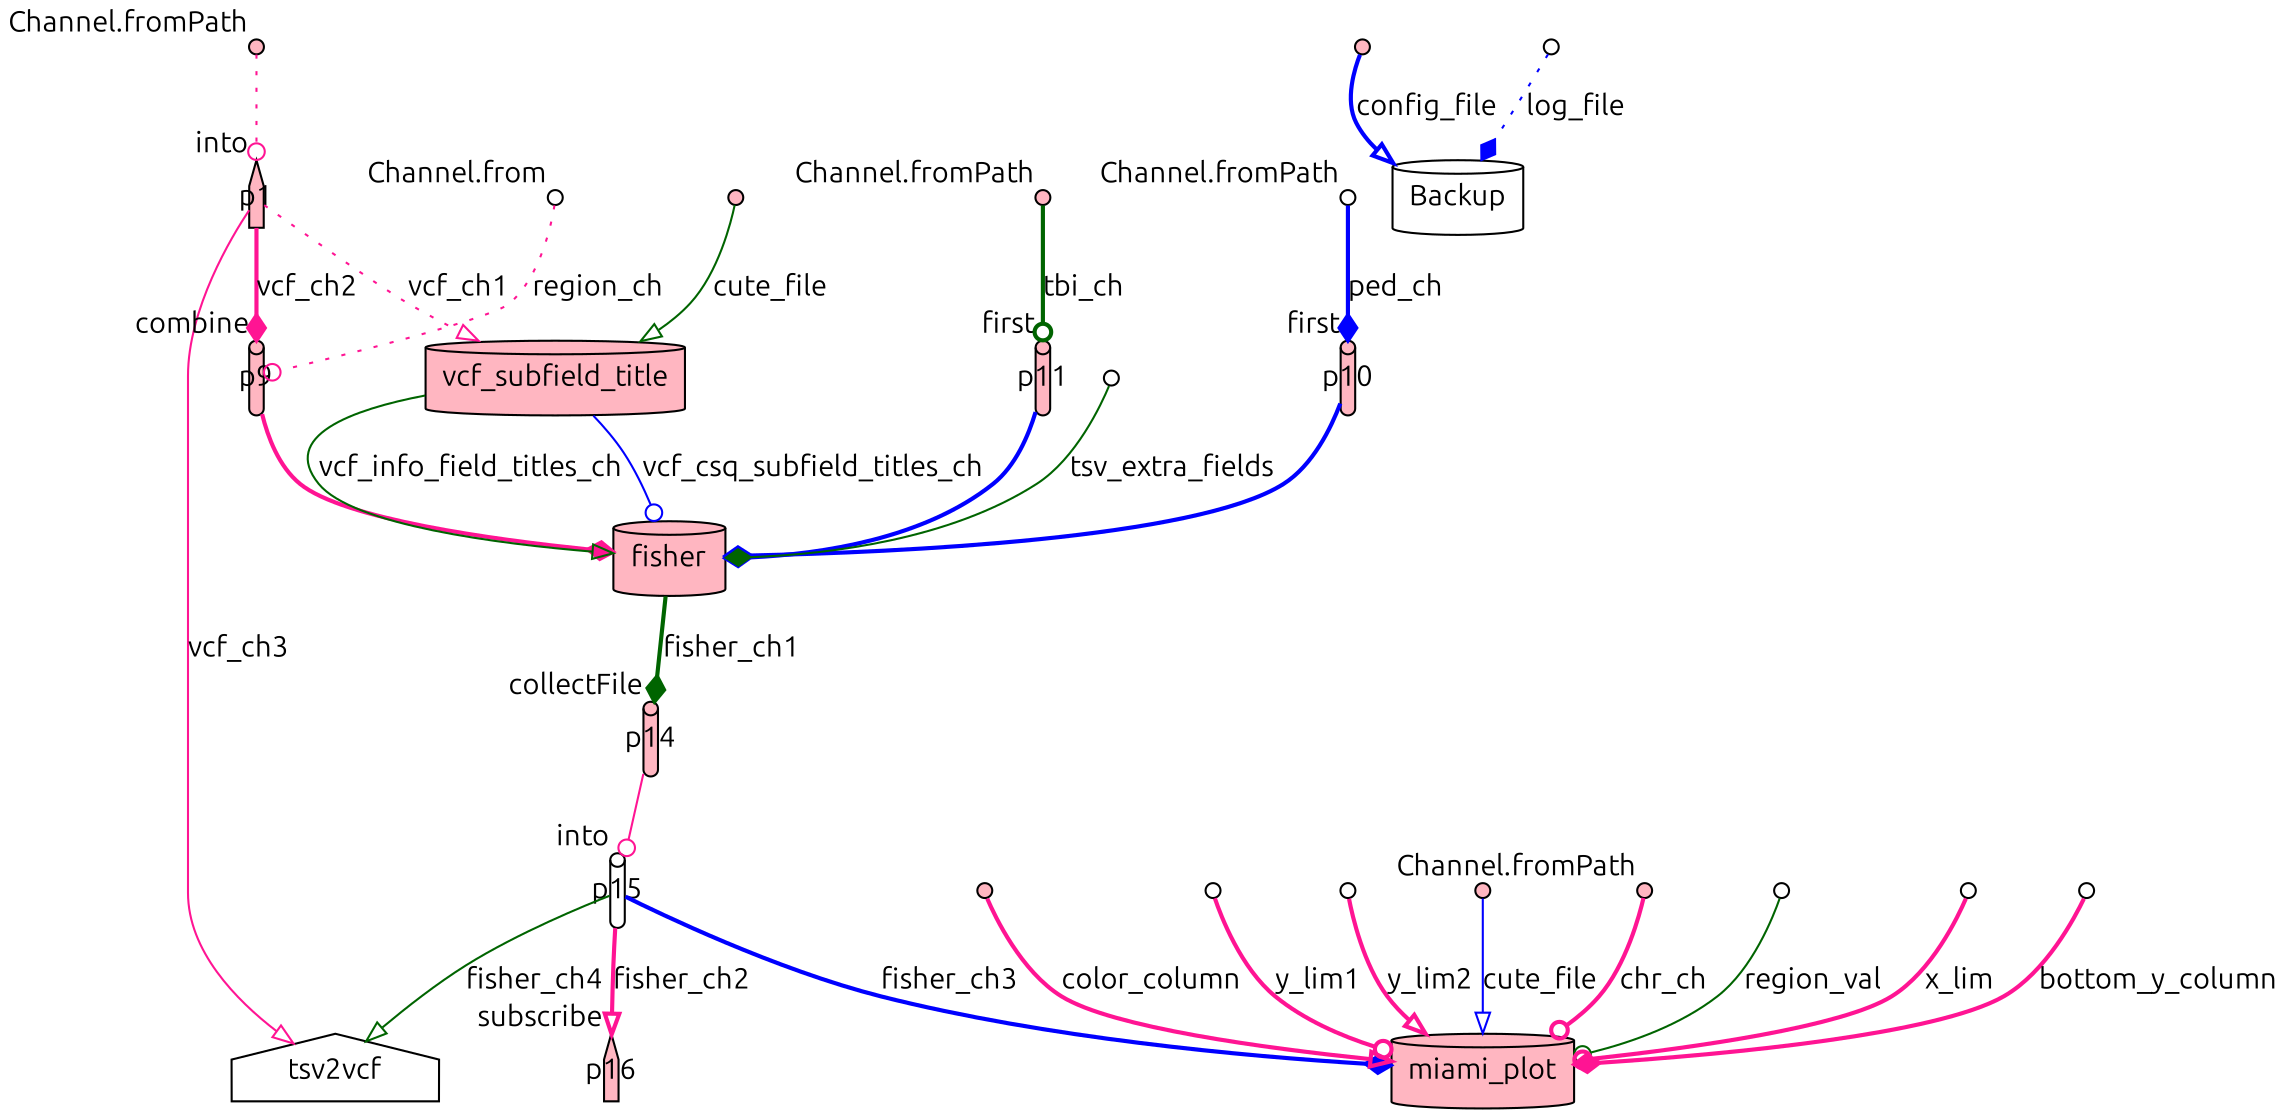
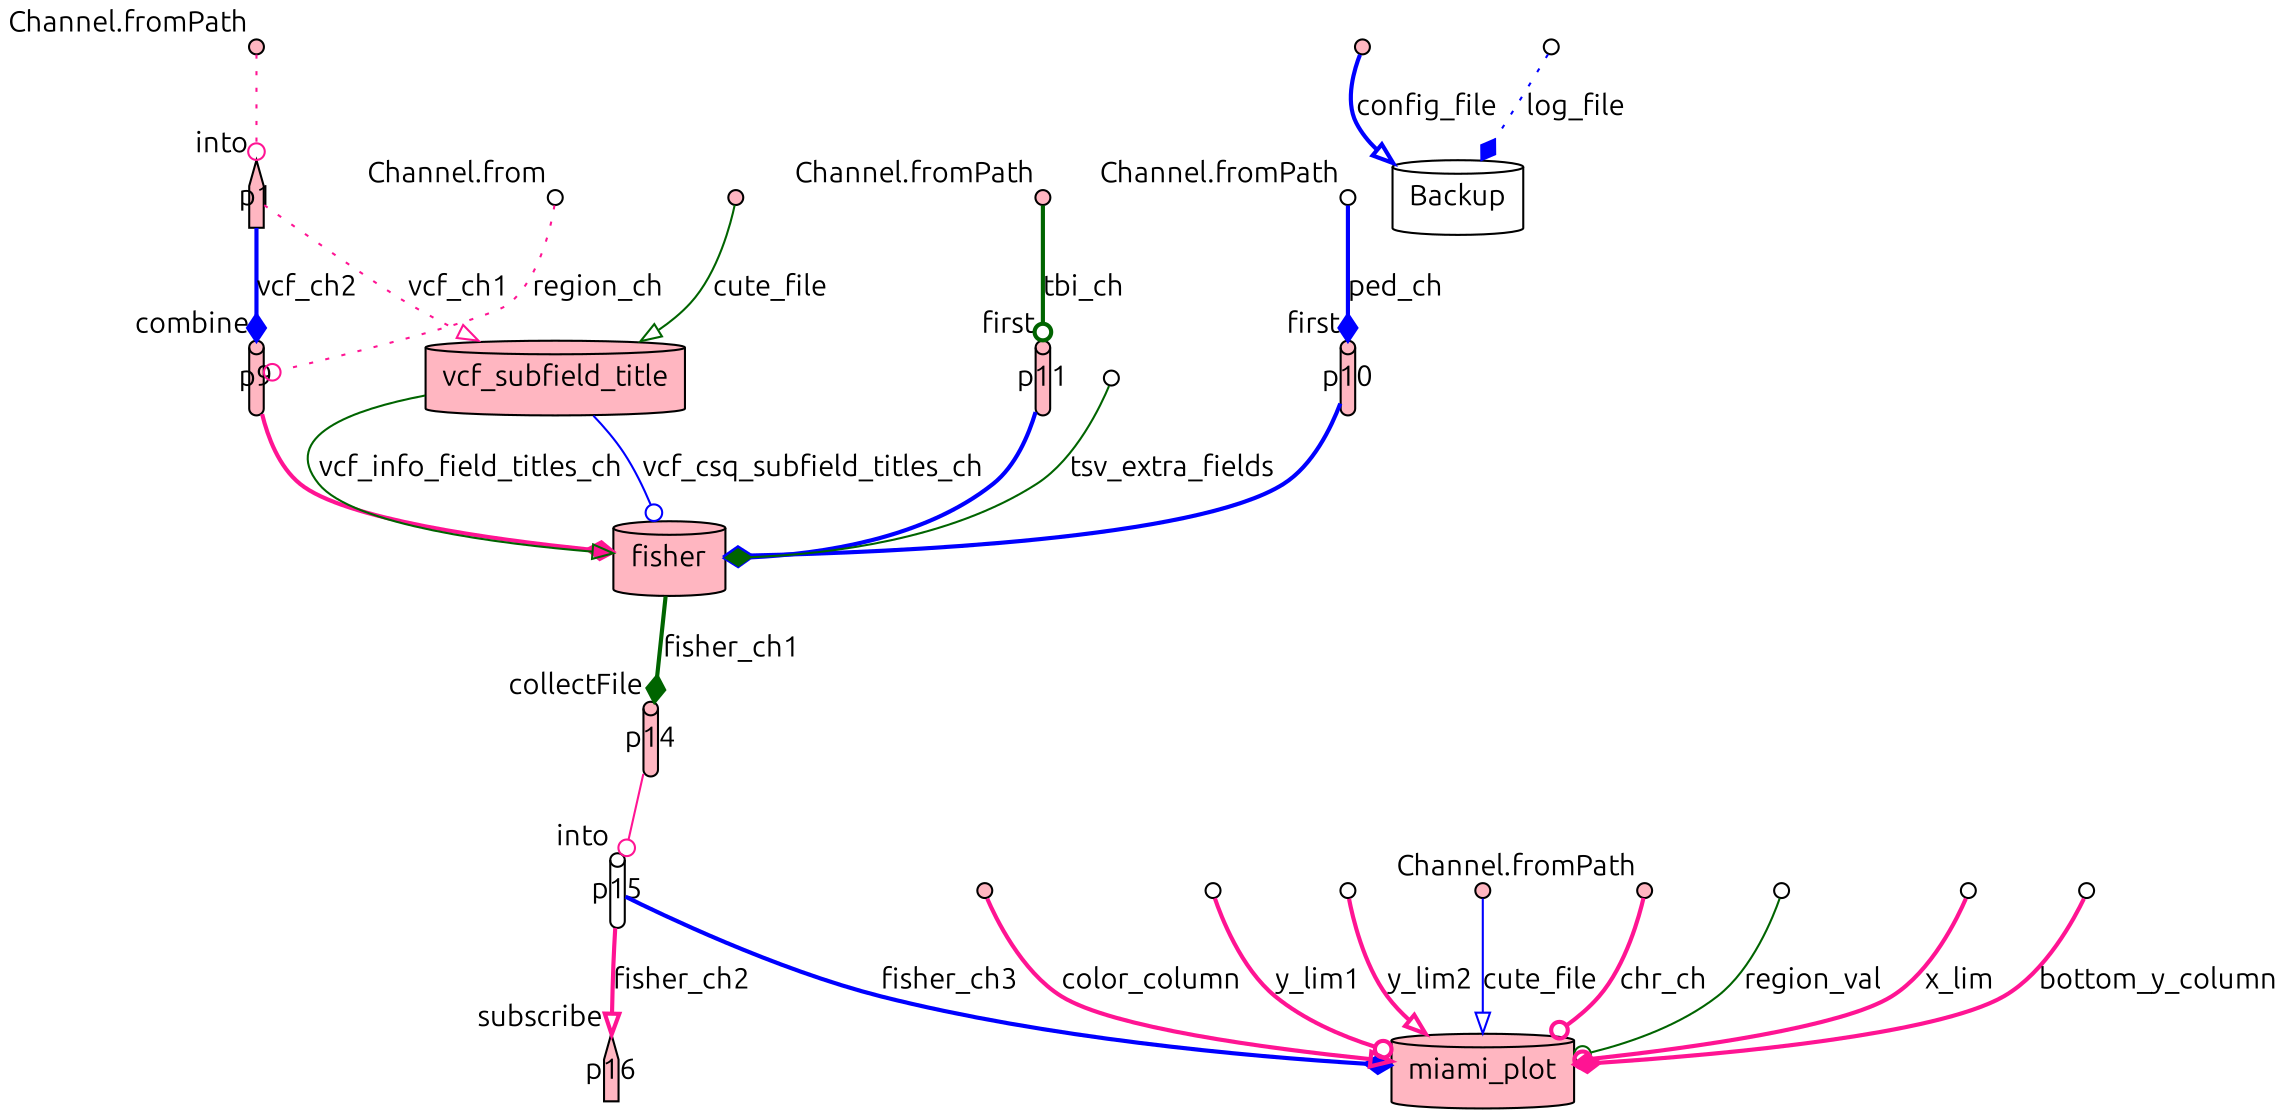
edge "p1 into" -> "p9 combine": color deeppink -> blue
node "tsv2vcf": removed
